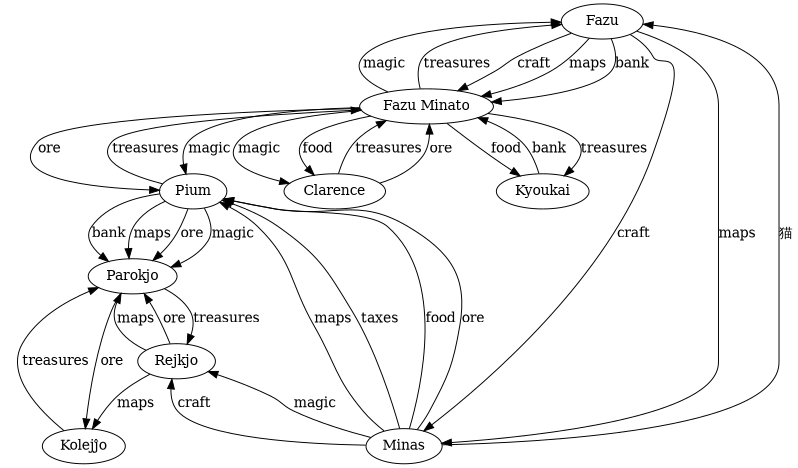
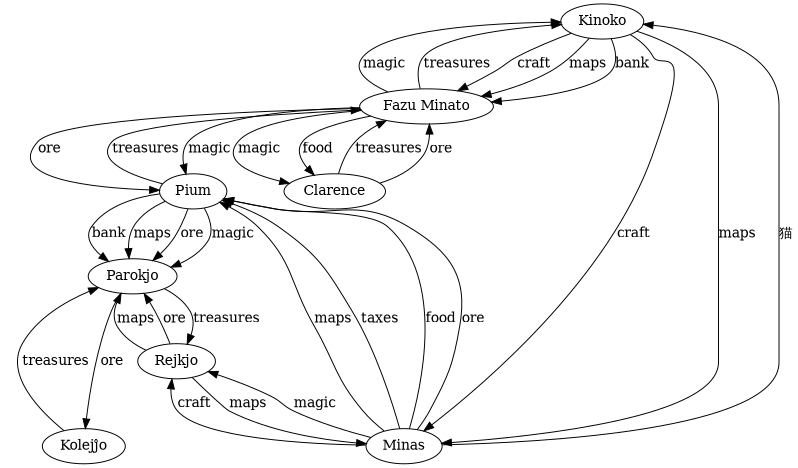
node "Fazu": label "Fazu" -> "Kinoko"
node "Kyoukai": removed
edge "Rejkjo" -> "Kolejĵo": now "Rejkjo" -> "Minas"
